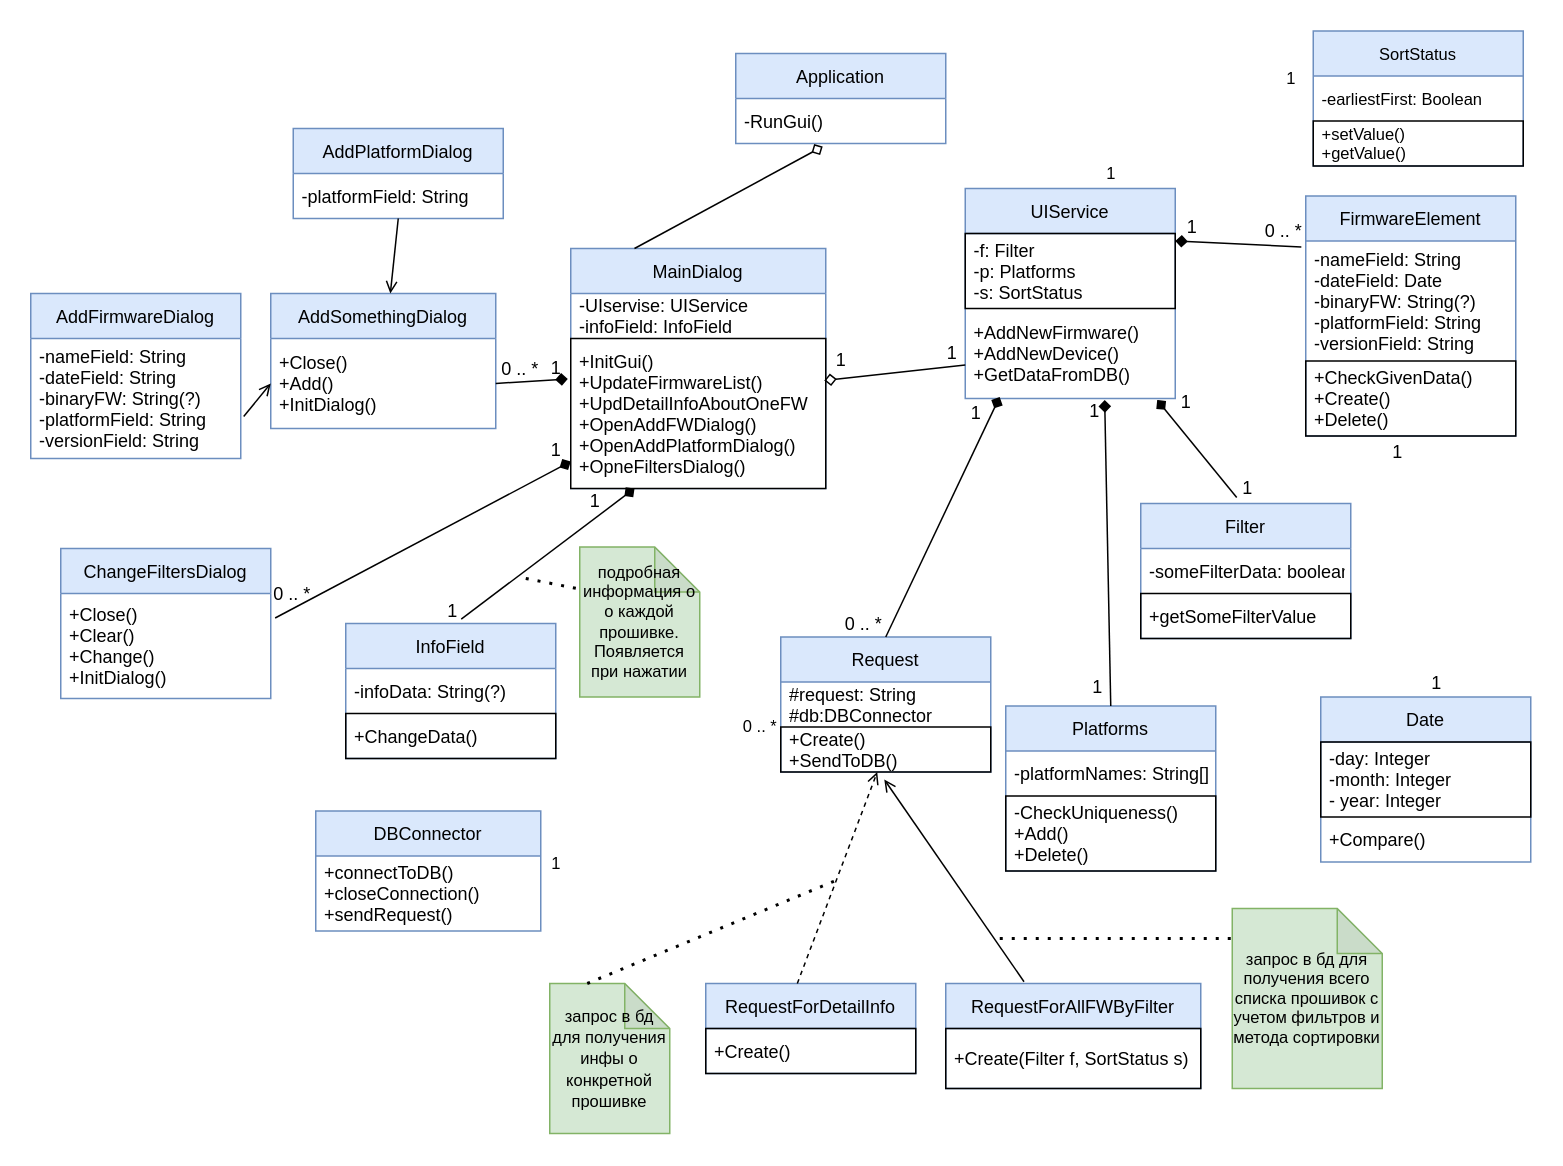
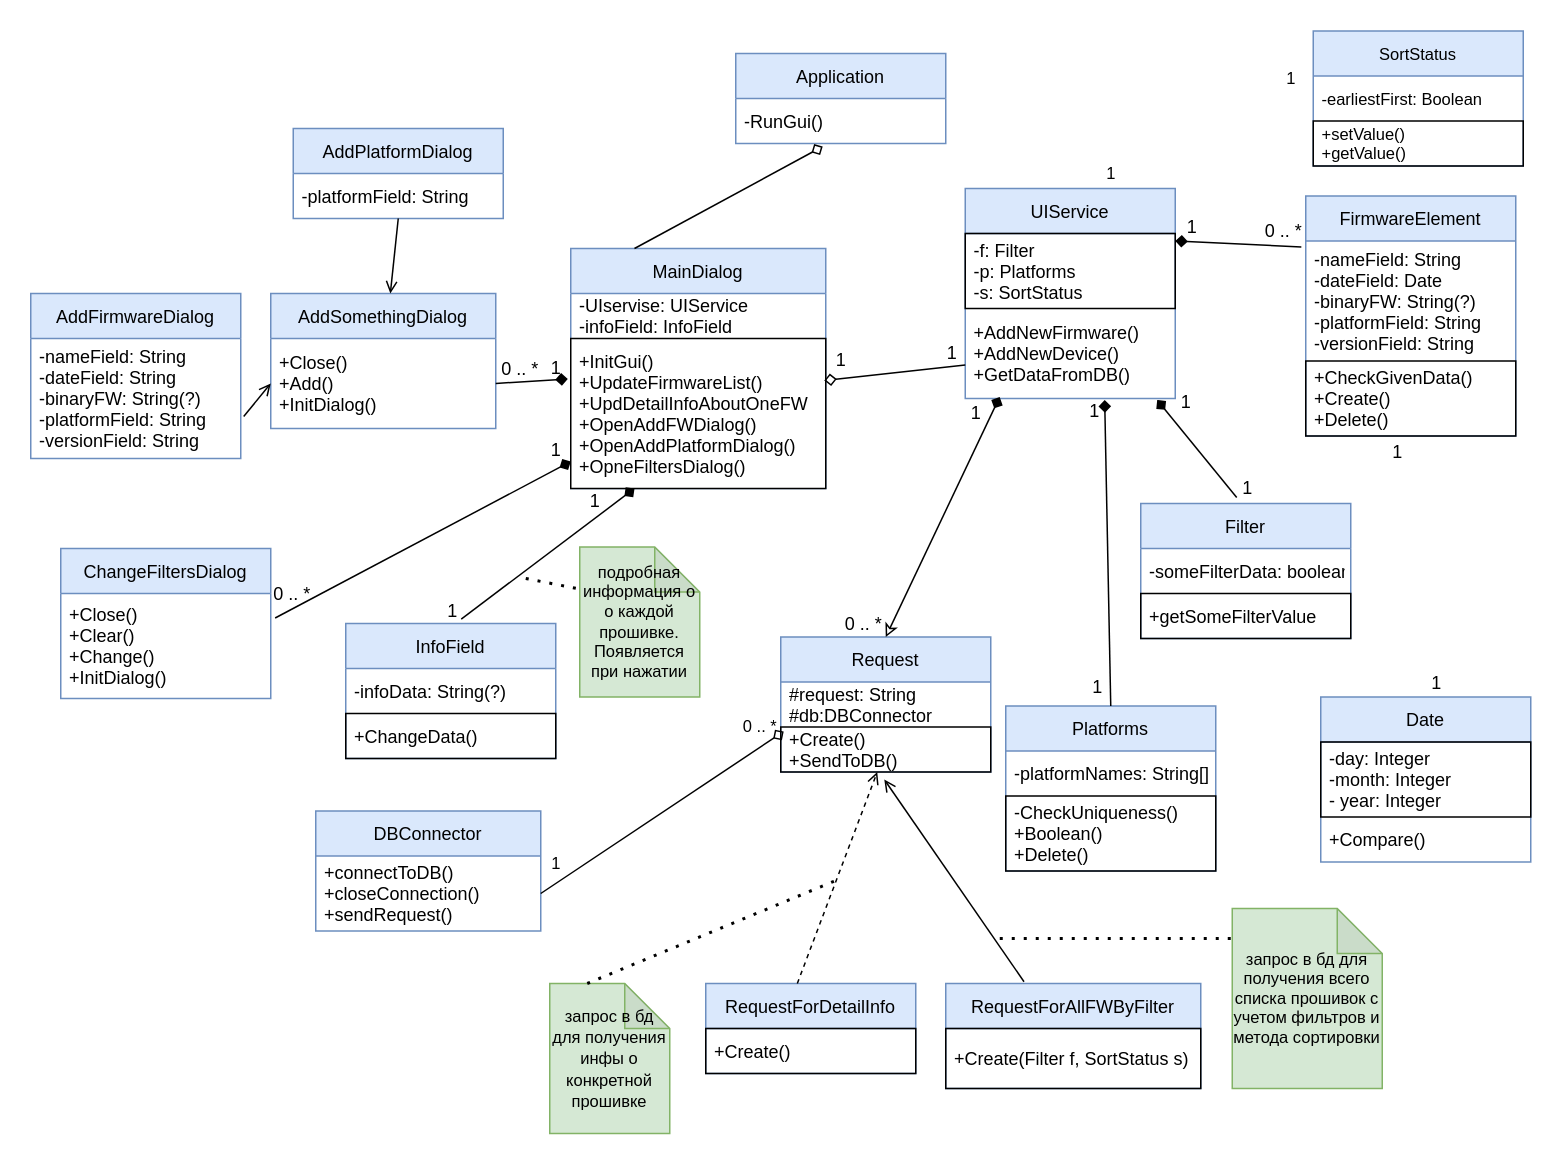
edge "Request" -> "+AddNewFirmware() +AddNewDevice() +GetDataFromDB()": arrowhead none -> classic
node "-CheckUniqueness() +Add() +Delete()": label "-CheckUniqueness() +Add() +Delete()" -> "-CheckUniqueness() +Boolean() +Delete()"
edge "+connectToDB() +closeConnection() +sendRequest()" -> "#request: String #db:DBConnector": added
